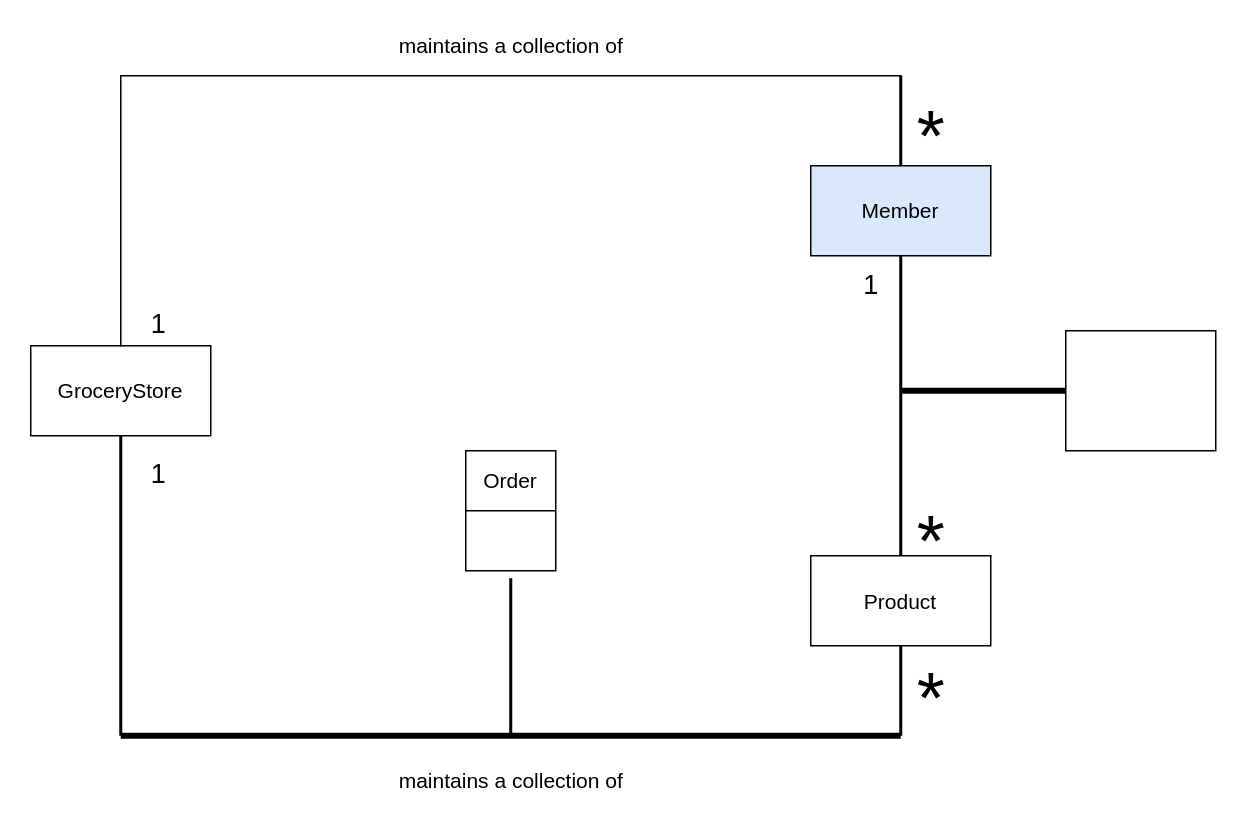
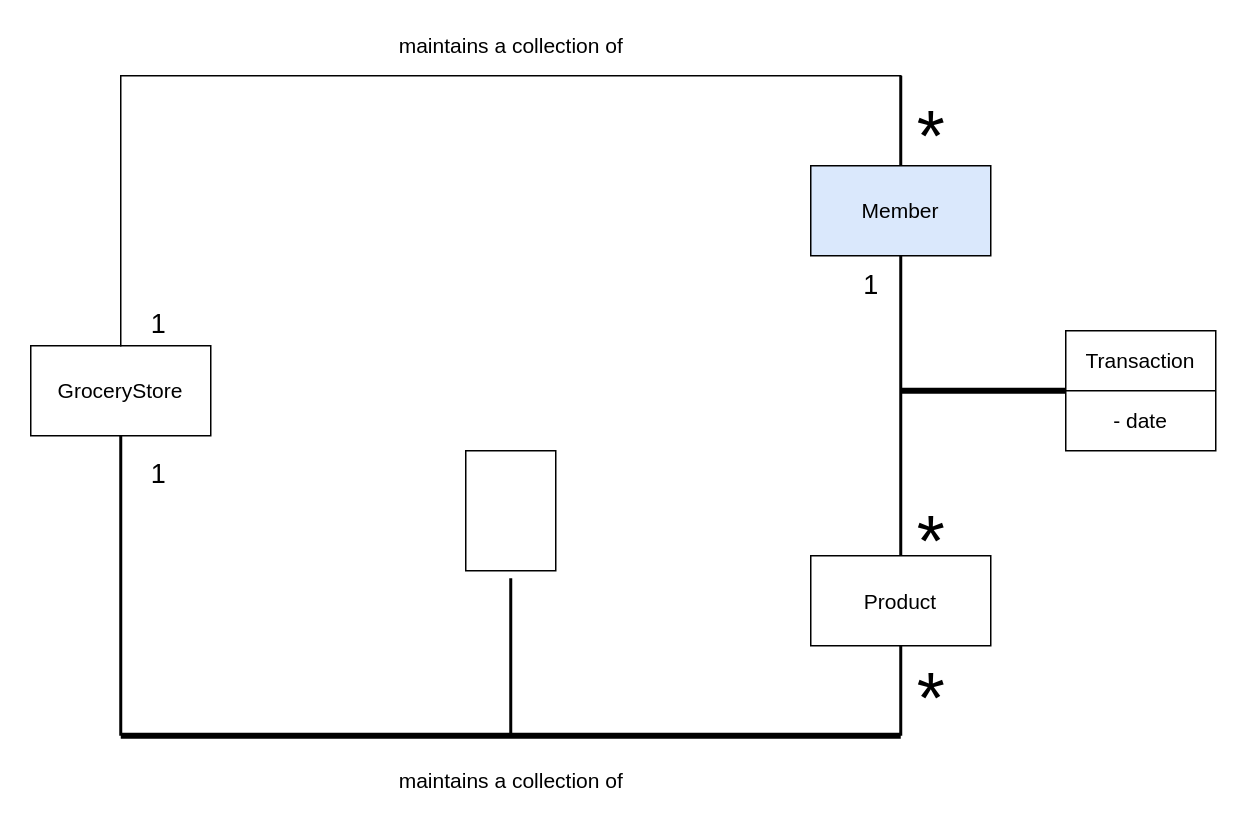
node "Transaction": added
node "- date": added
node "Order": removed
